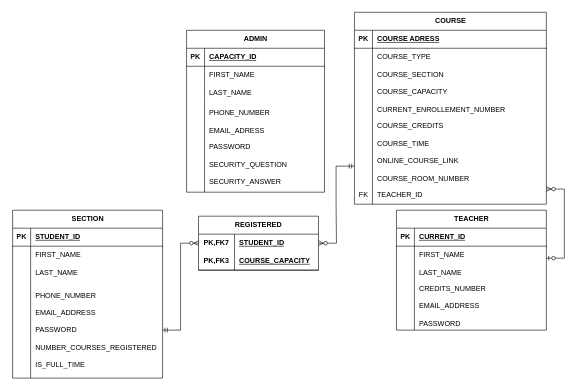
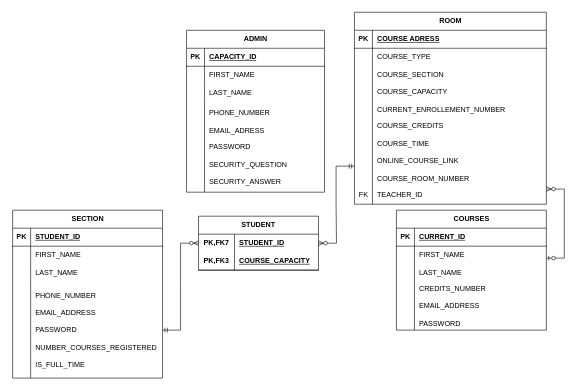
node "COURSE": label "COURSE" -> "ROOM"
node "TEACHER": label "TEACHER" -> "COURSES"
node "REGISTERED": label "REGISTERED" -> "STUDENT"
